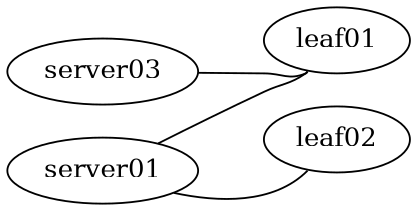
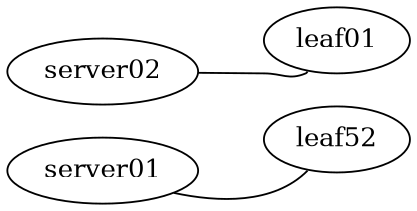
node "server03": label "server03" -> "server02"
edge "leaf01" -- "server01": removed
node "leaf02": label "leaf02" -> "leaf52"
